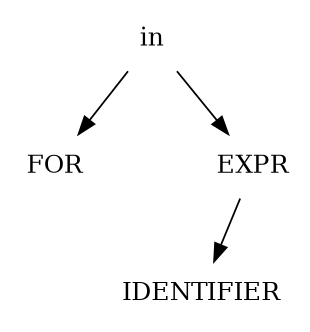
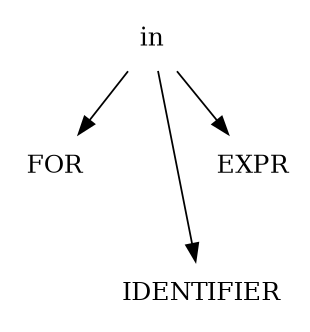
edge "EXPR" -> "IDENTIFIER": now "in" -> "IDENTIFIER"
